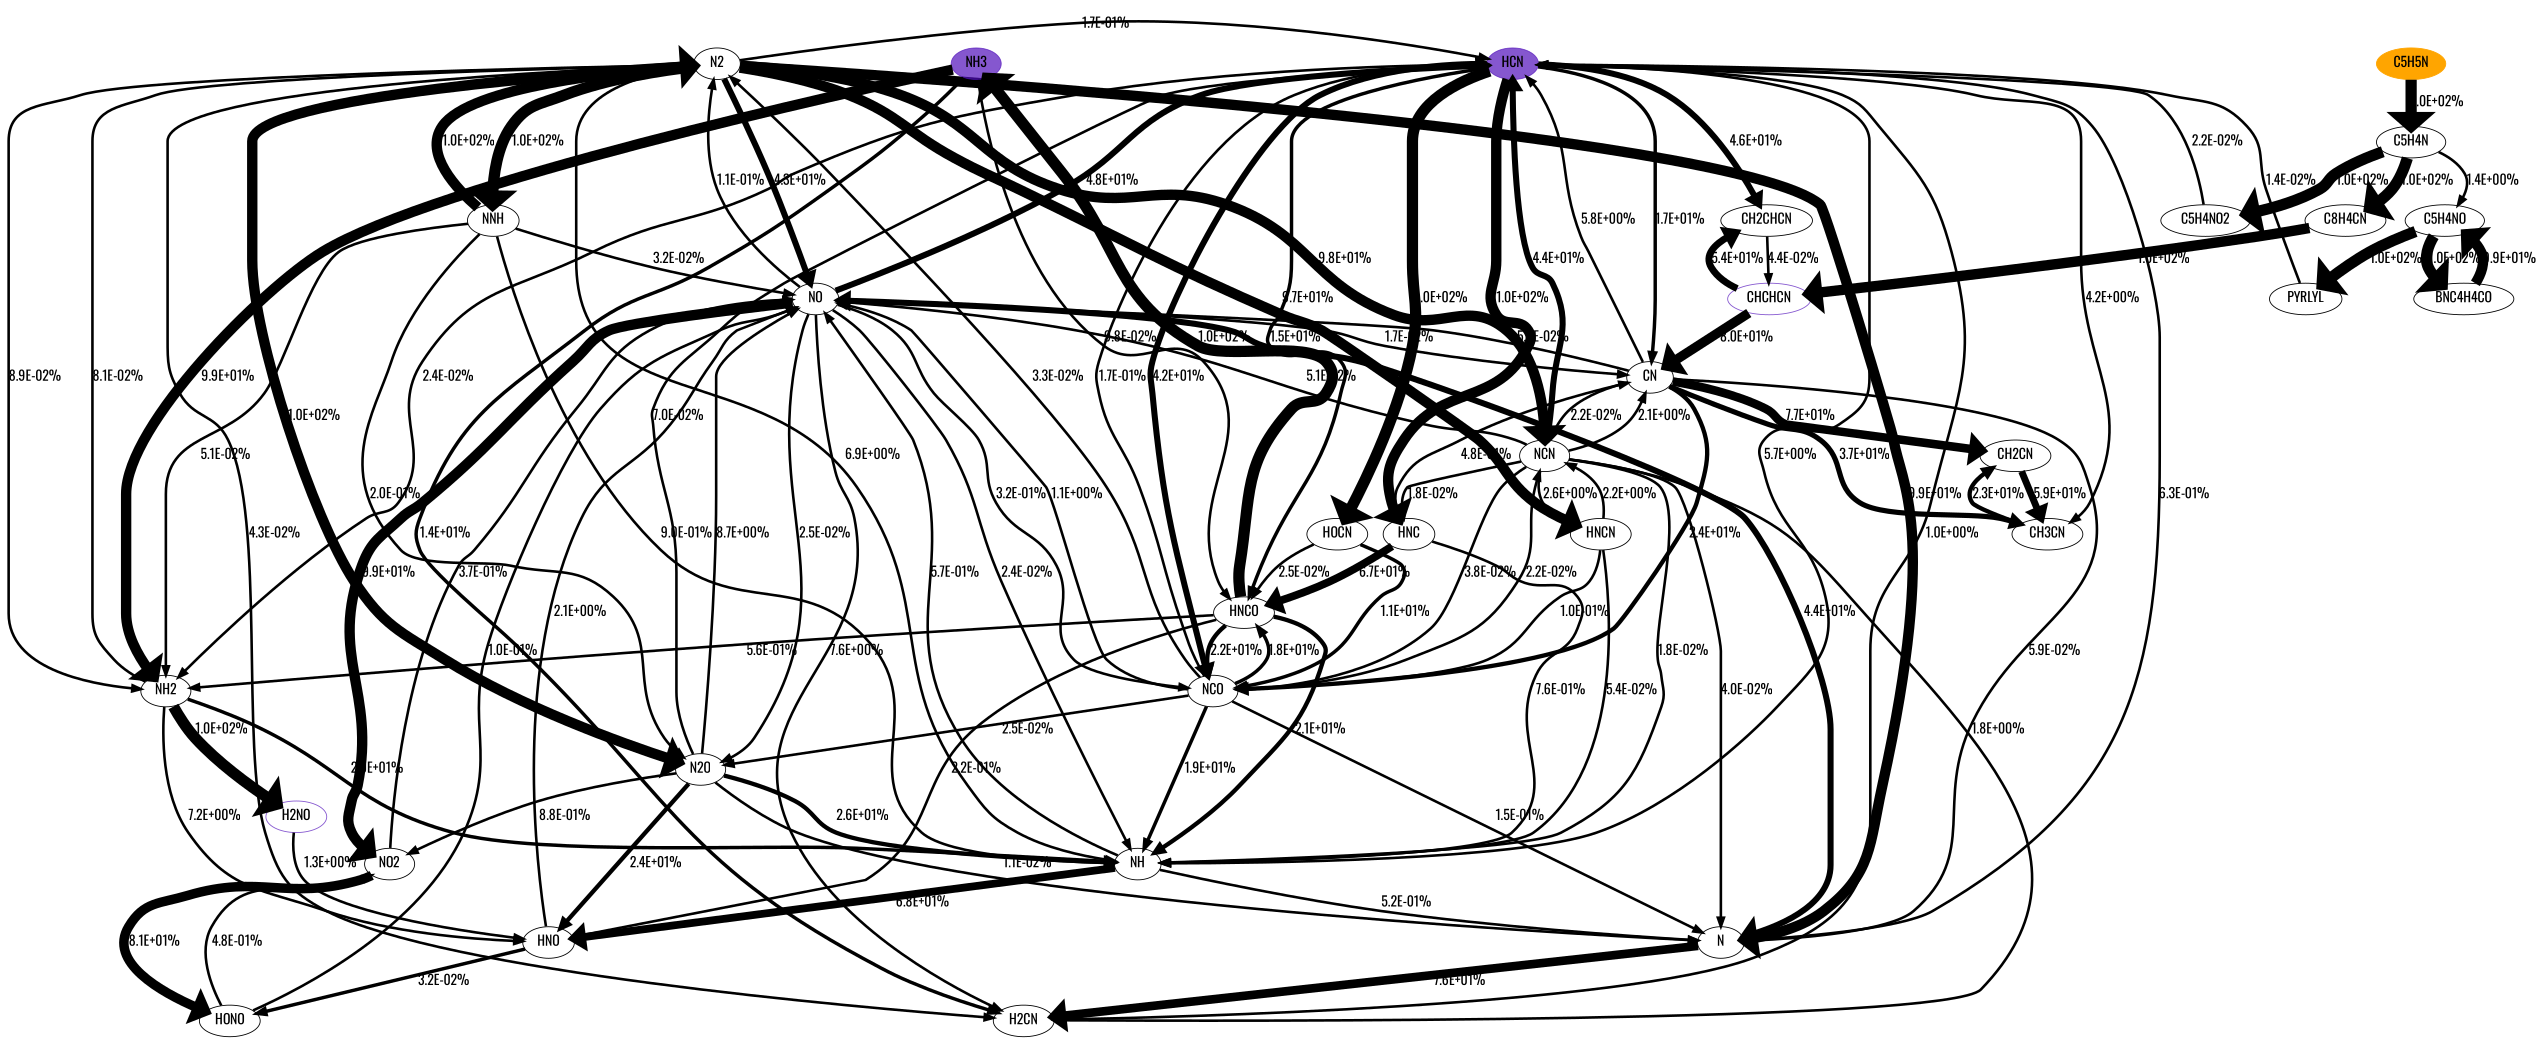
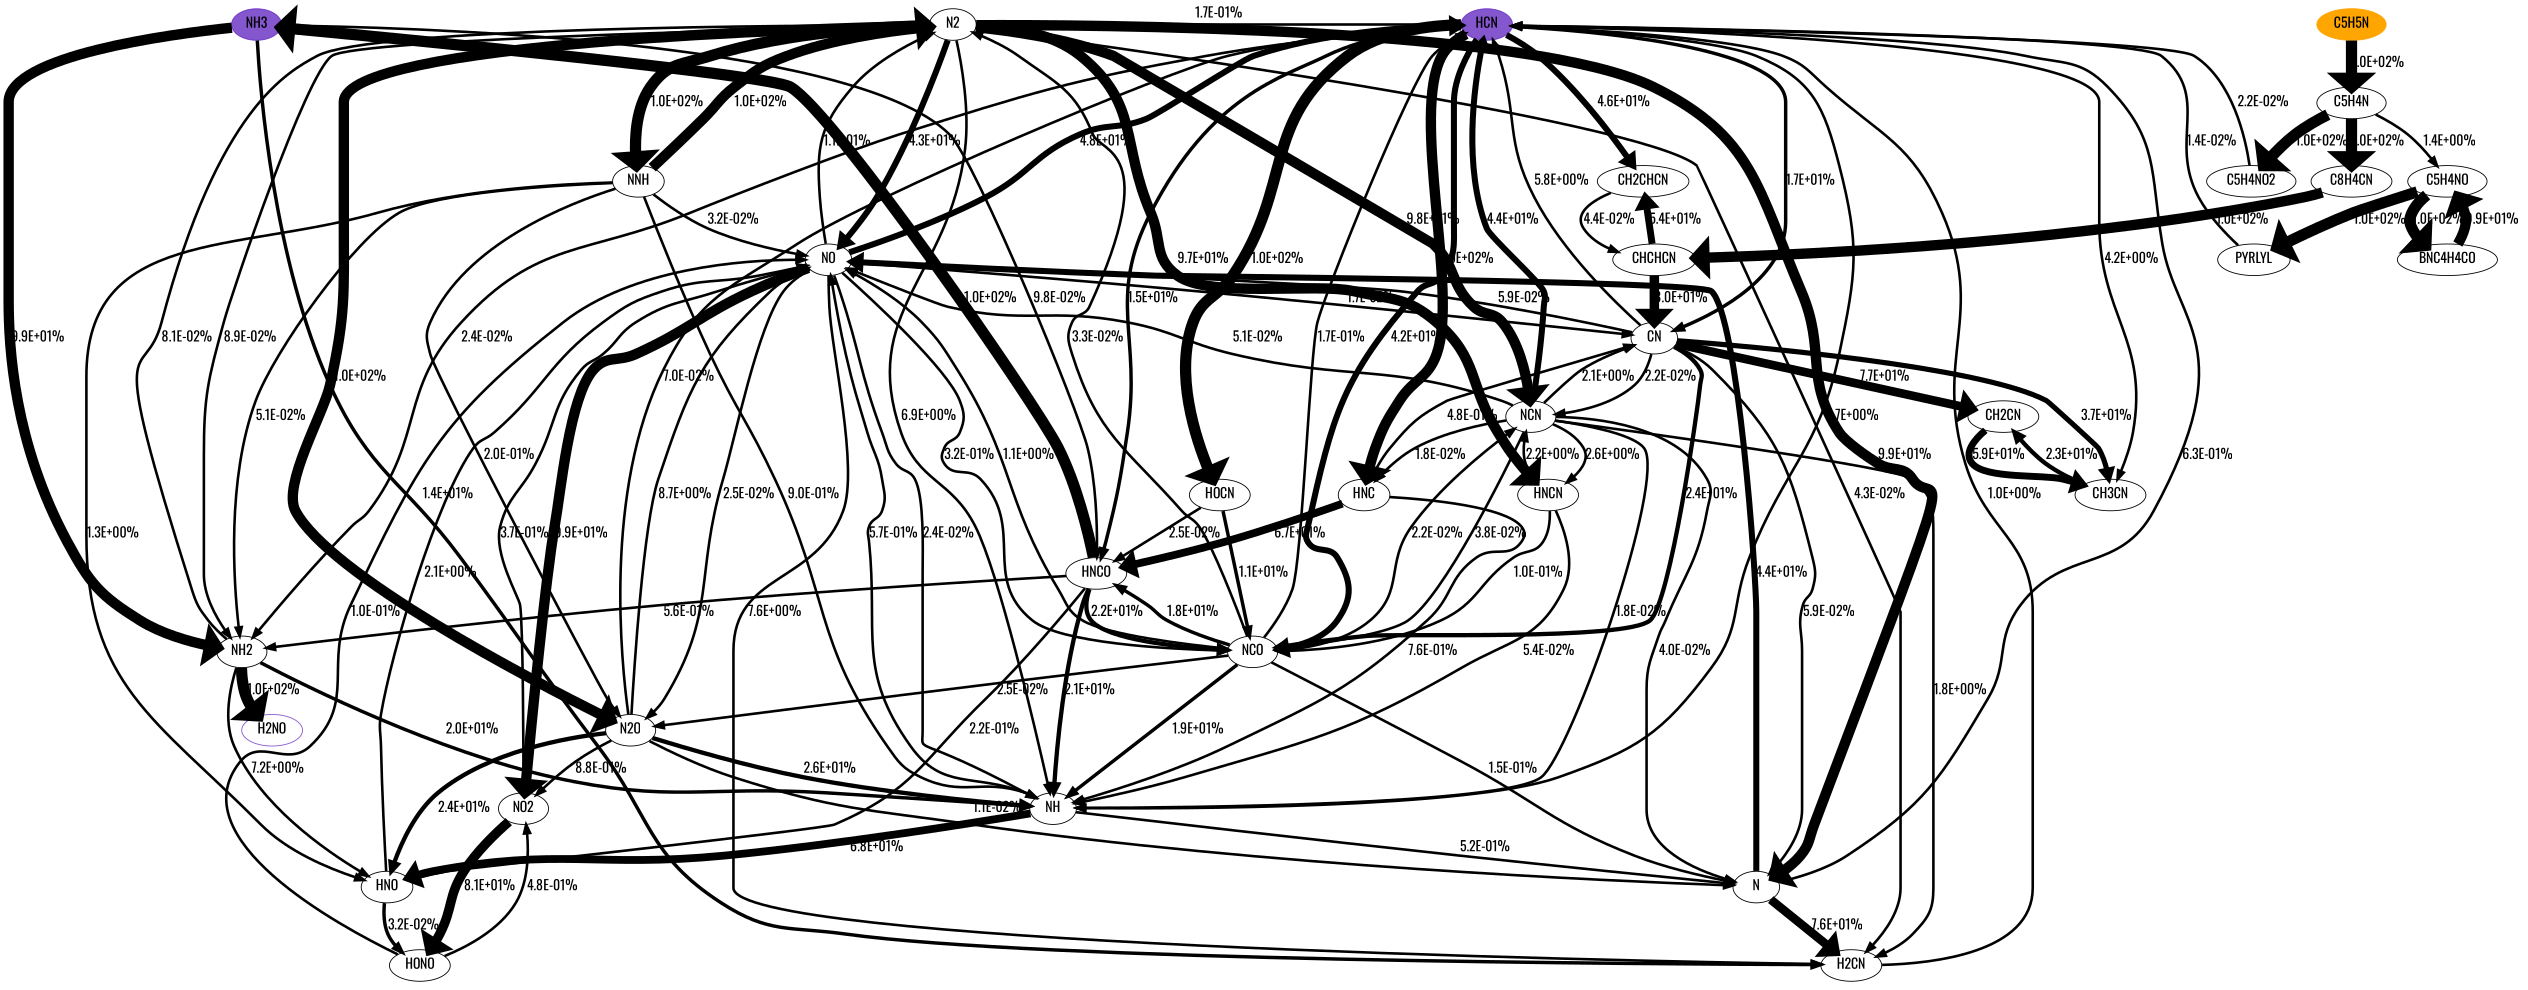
node "CHCHCN": color #500dbab1 -> black
edge "H2NO" -> "HNO": now "NNH" -> "HNO"
